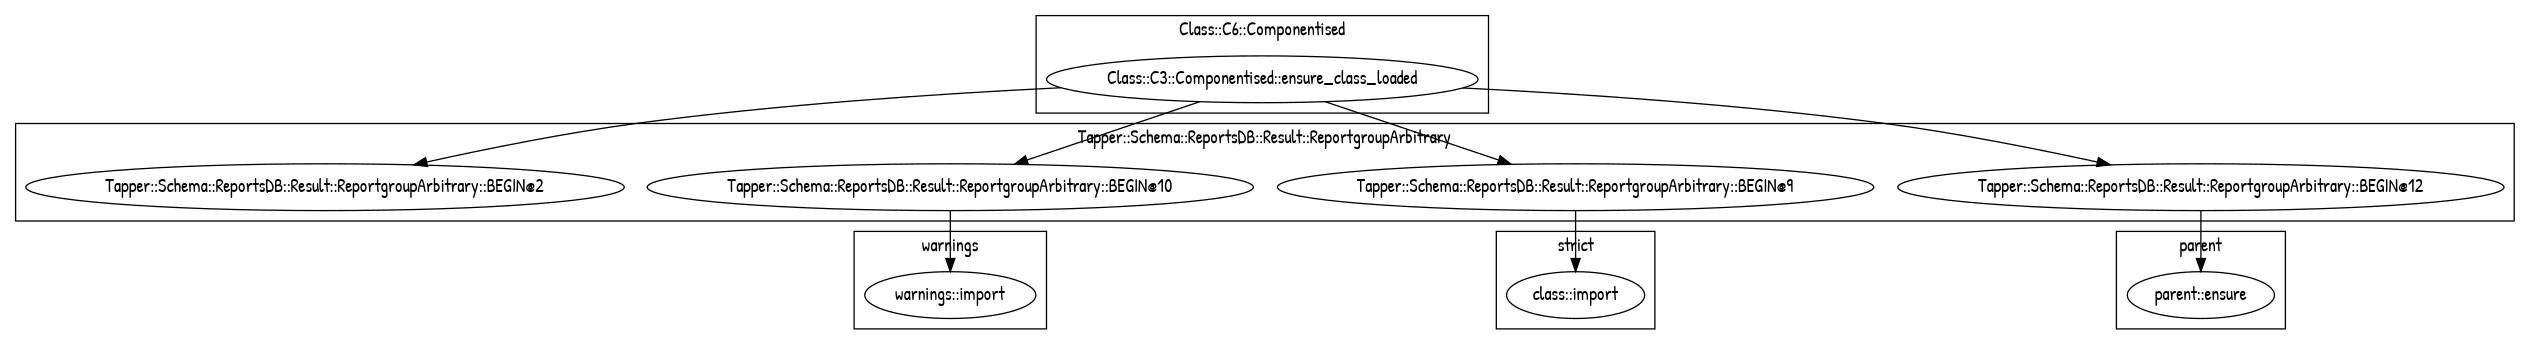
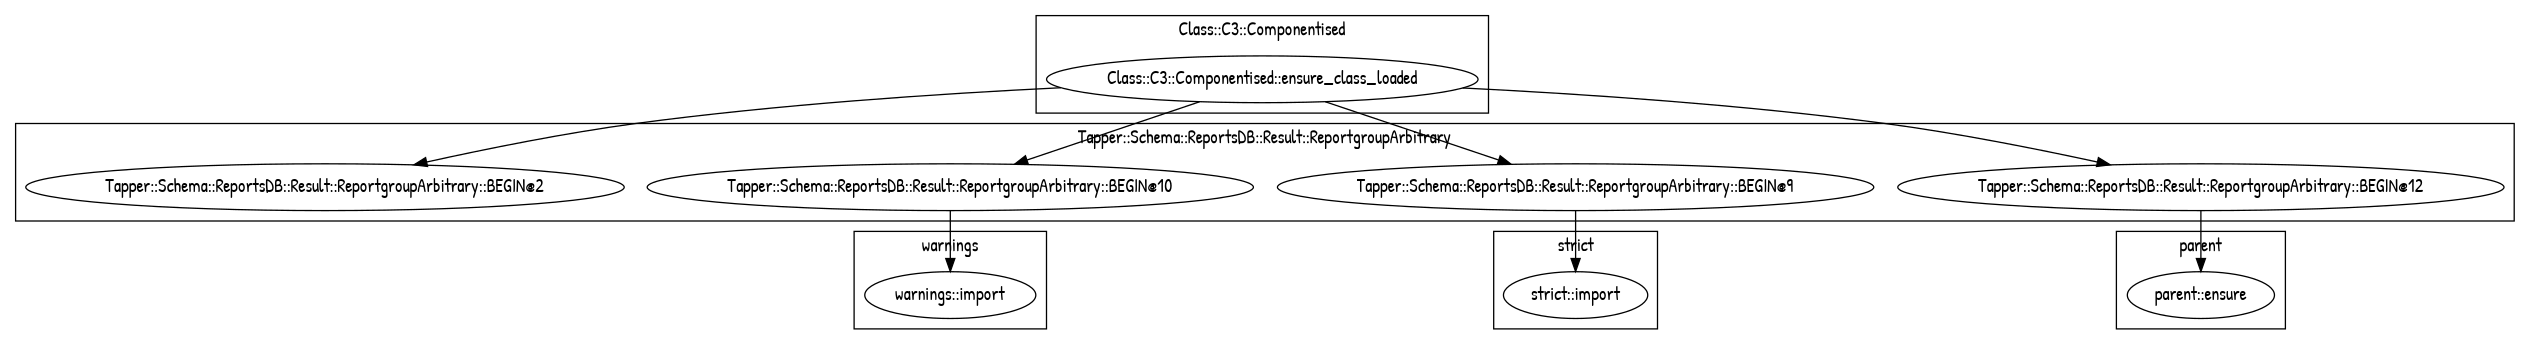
cluster "Class::C6::Componentised": label "Class::C6::Componentised" -> "Class::C3::Componentised"
node "class::import": label "class::import" -> "strict::import"
